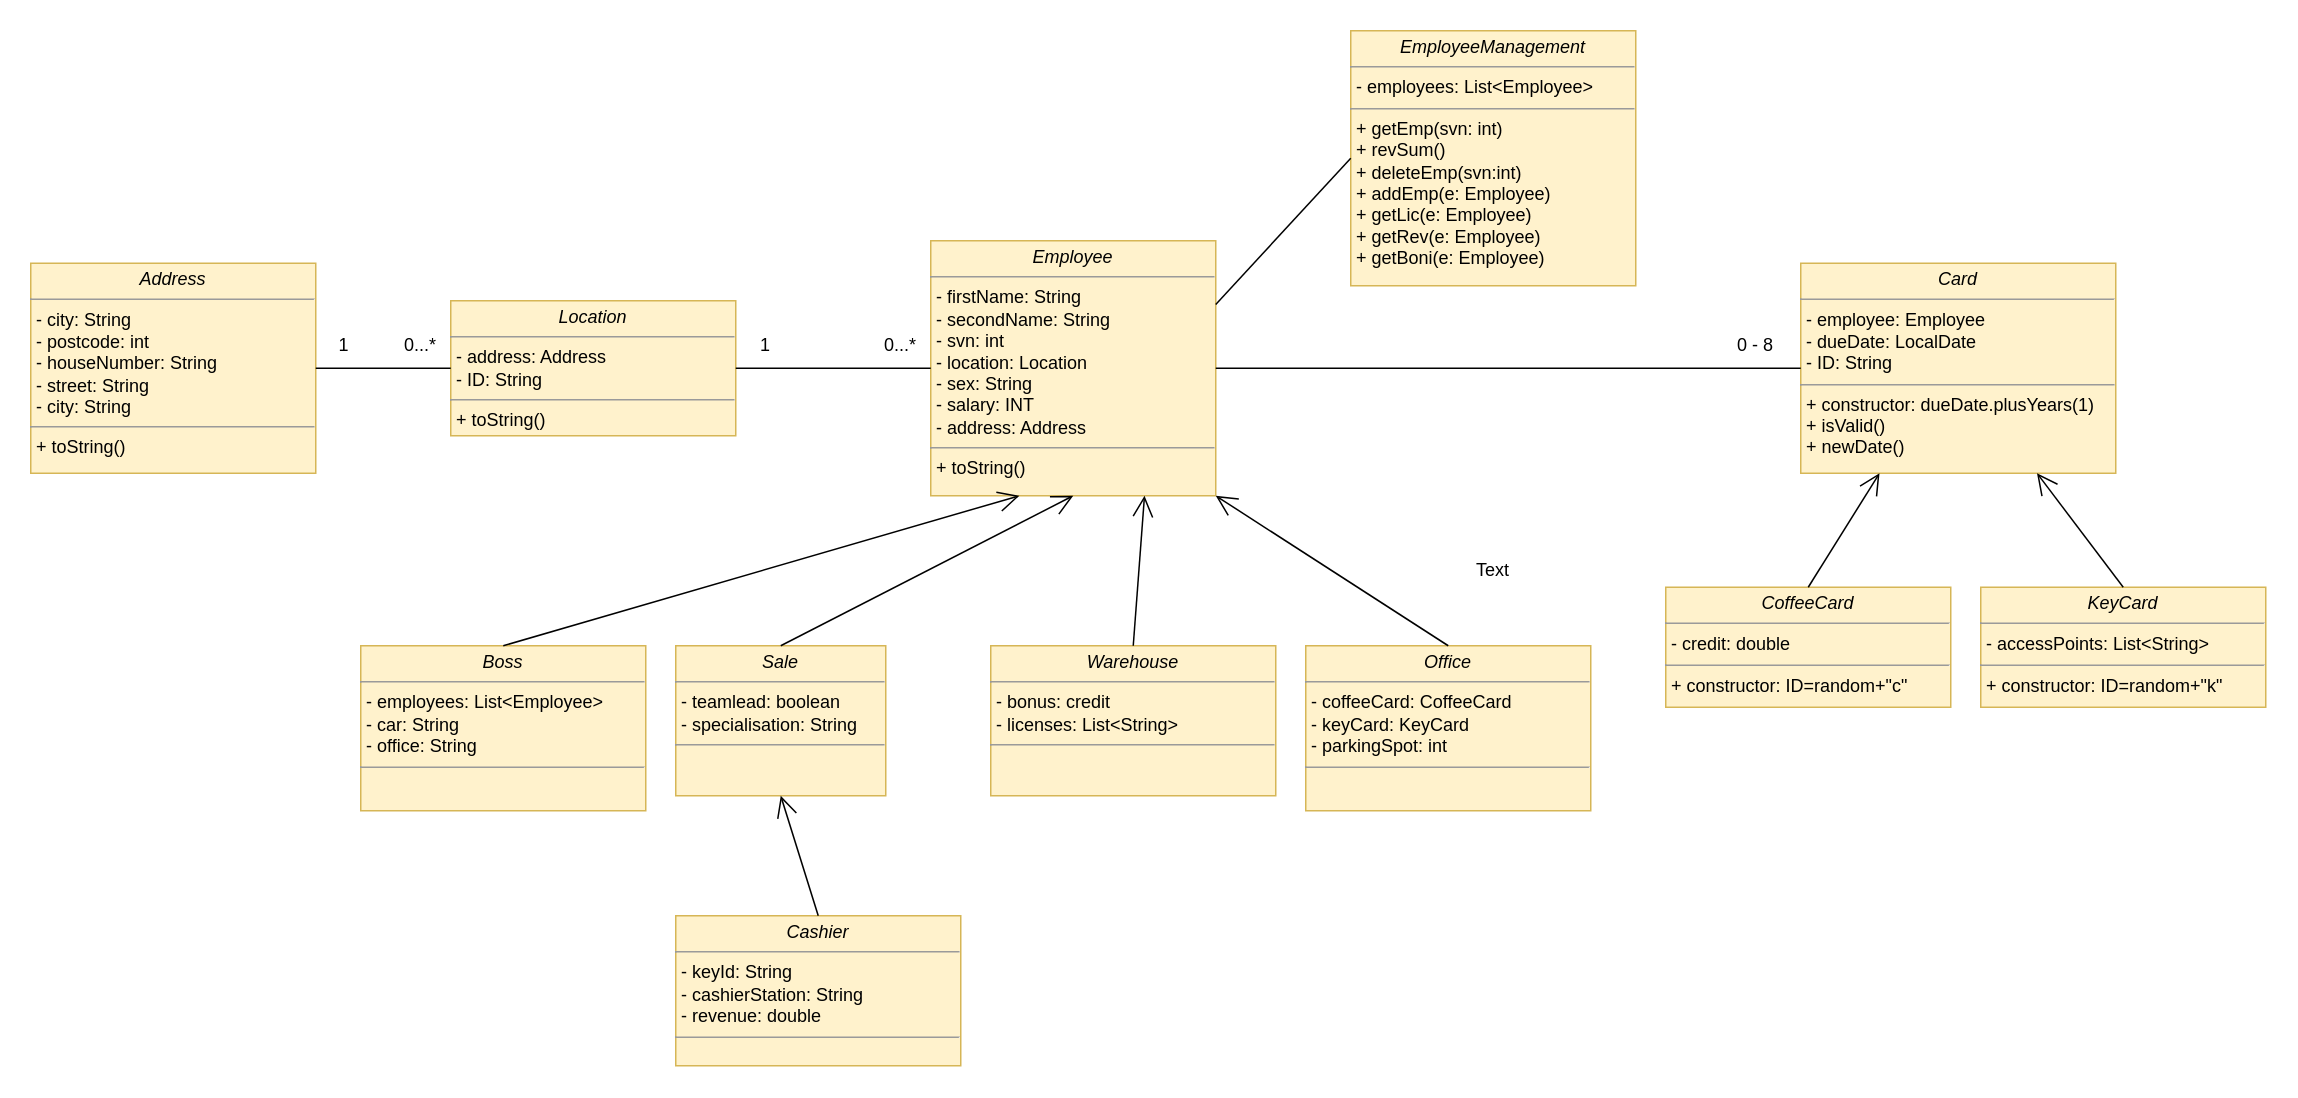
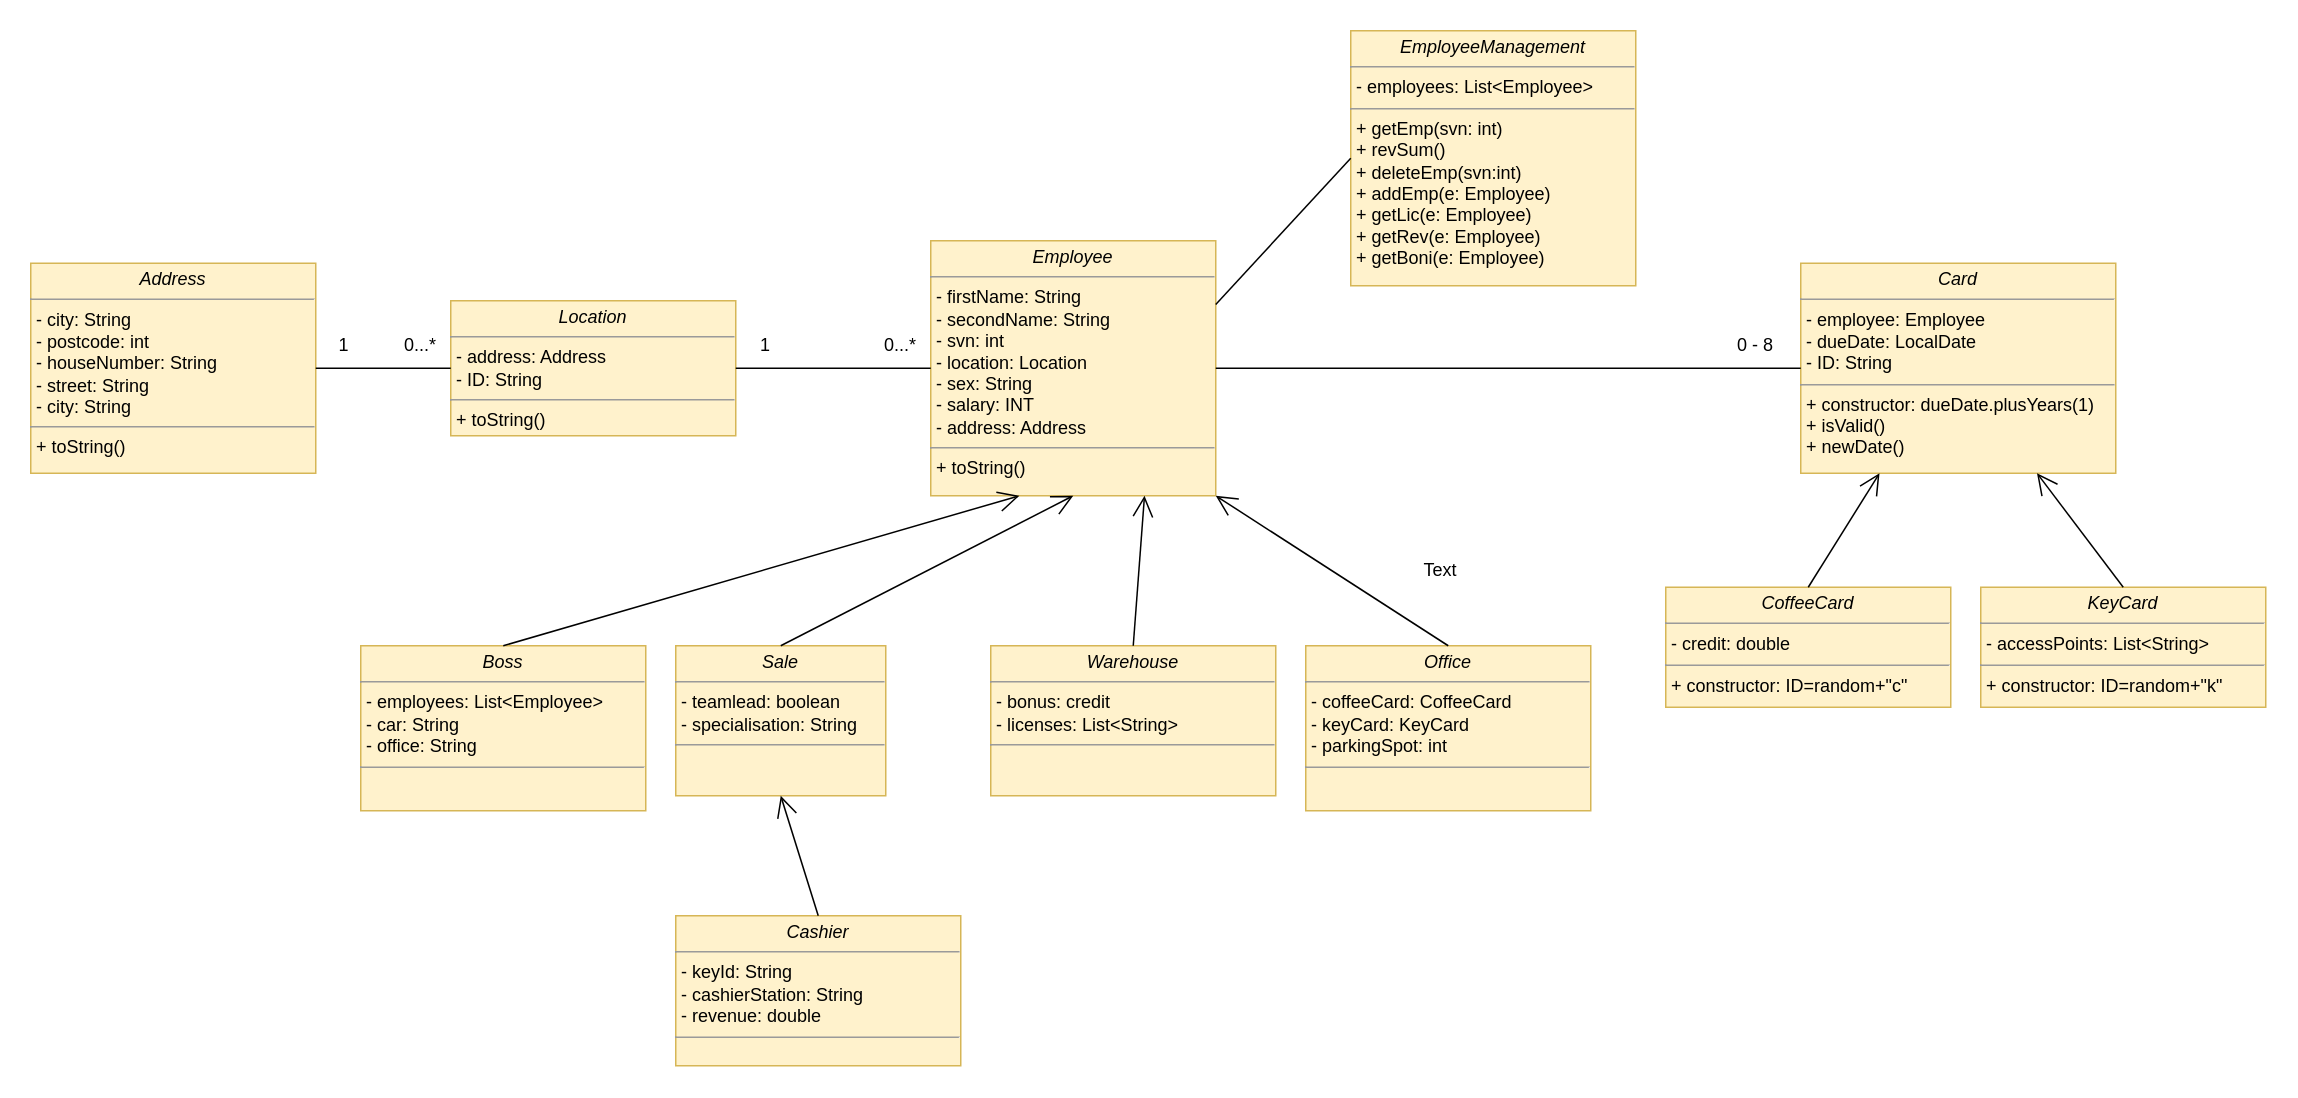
node "Text": moved (1493, 571) -> (1441, 571)
